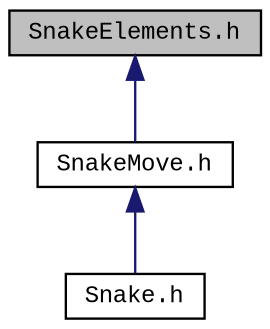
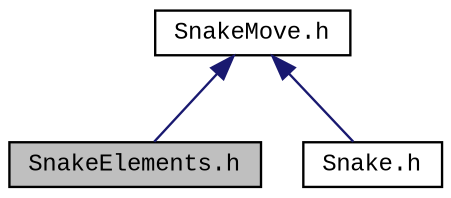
edge "SnakeMove.h" -> "SnakeElements.h": reversed
